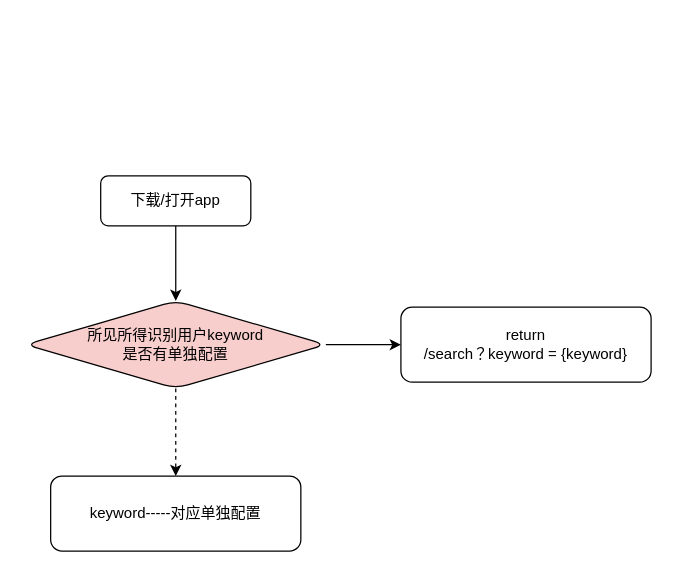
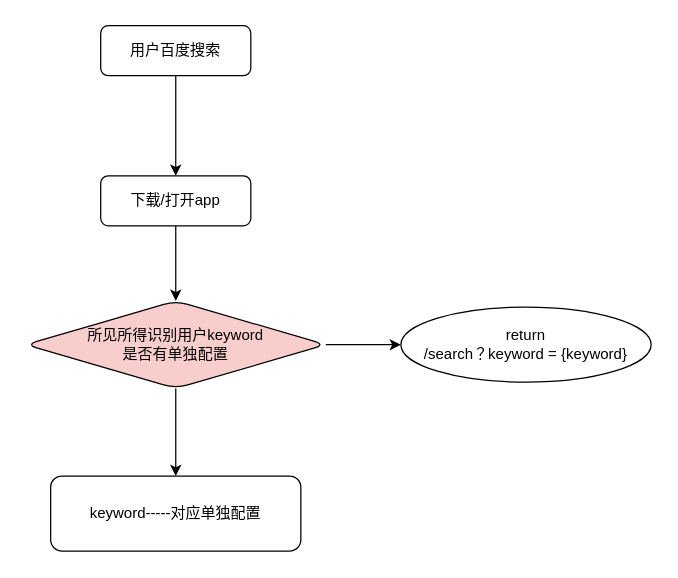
node "用户百度搜索": added
edge "用户百度搜索" -> "下载/打开app": added
node "return /search？keyword = {keyword}": shape rounded rectangle -> ellipse
edge "所见所得识别用户keyword 是否有单独配置" -> "keyword-----对应单独配置": style dashed -> solid
